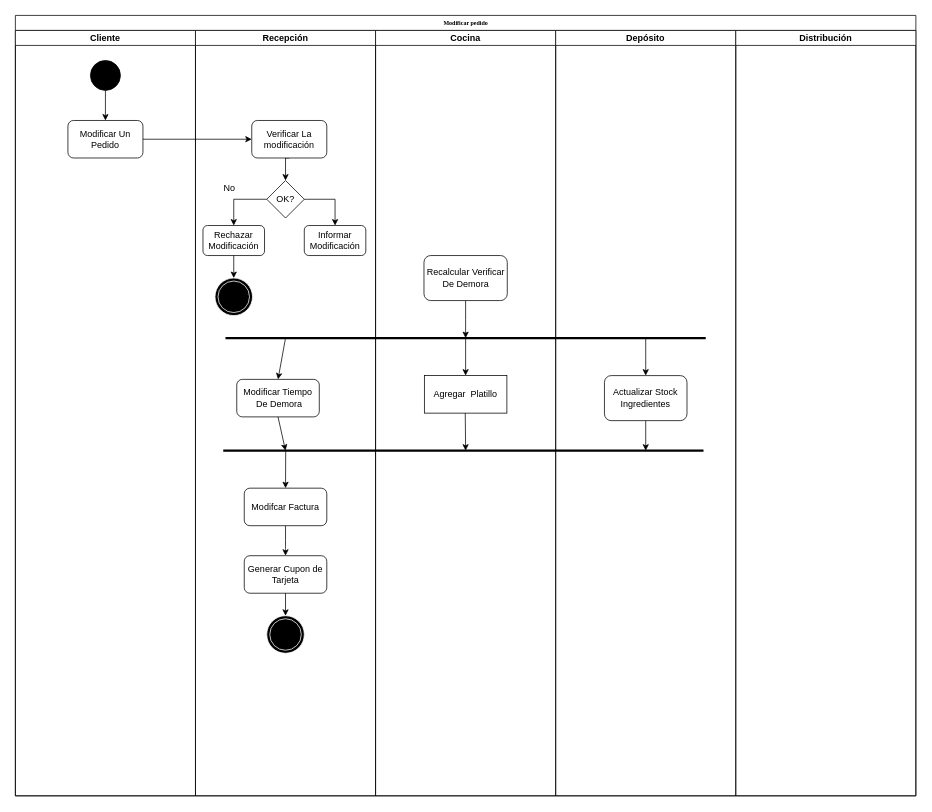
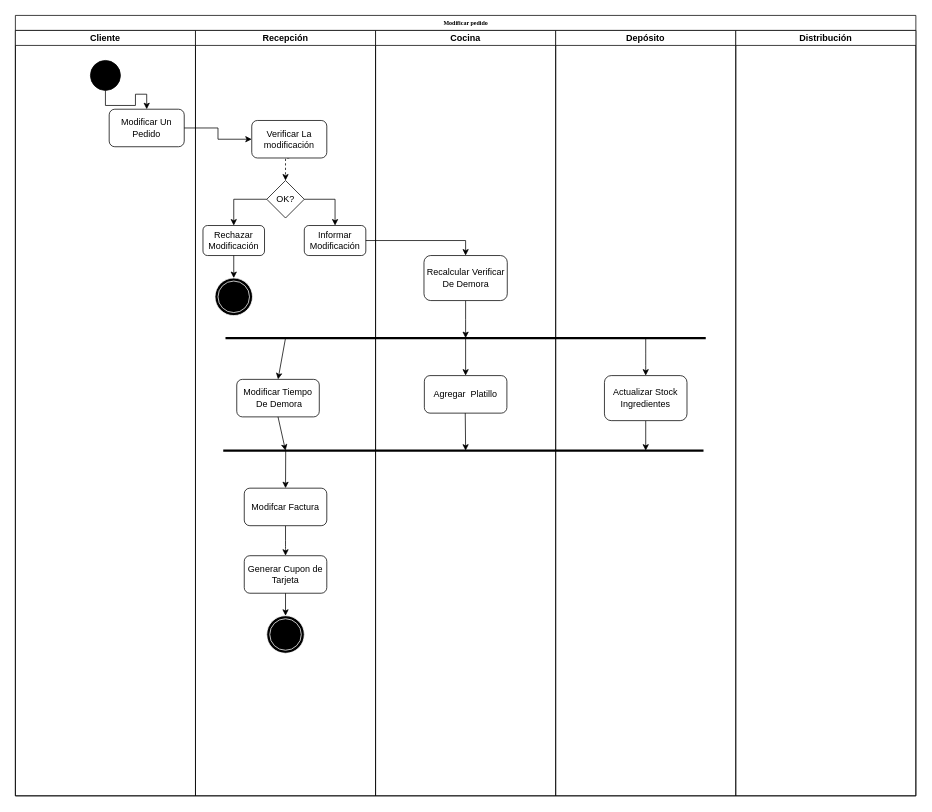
node "Modificar Un Pedido": moved (105, 139) -> (147, 128)
edge "Verificar La modificación" -> "OK?": style solid -> dashed
node "No": removed
edge "Informar Modificación" -> "Recalcular Verificar De Demora": added
node "Agregar Platillo": shape rectangle -> rounded rectangle
